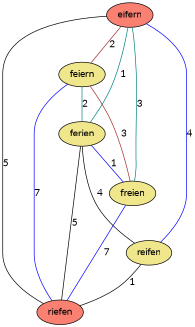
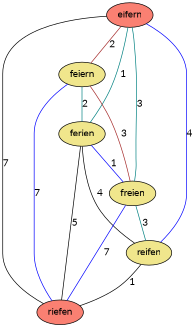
edge "eifern" -- "riefen": label "5" -> "7"
edge "freien" -- "reifen": added, label "3"
